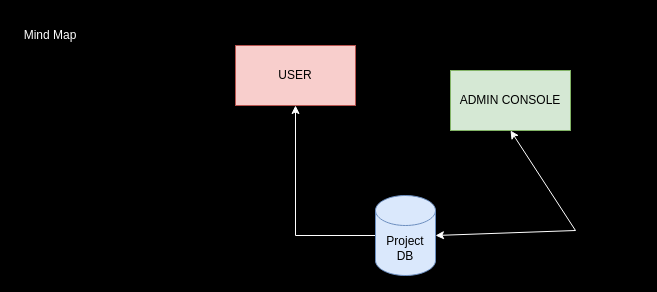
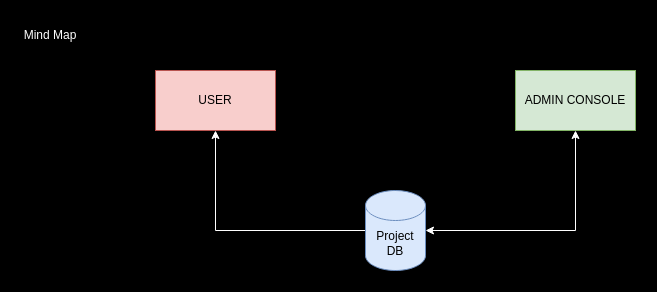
node "USER": moved (296, 76) -> (216, 101)
node "ADMIN CONSOLE": moved (511, 101) -> (576, 101)
node "Project DB": moved (406, 236) -> (396, 231)
